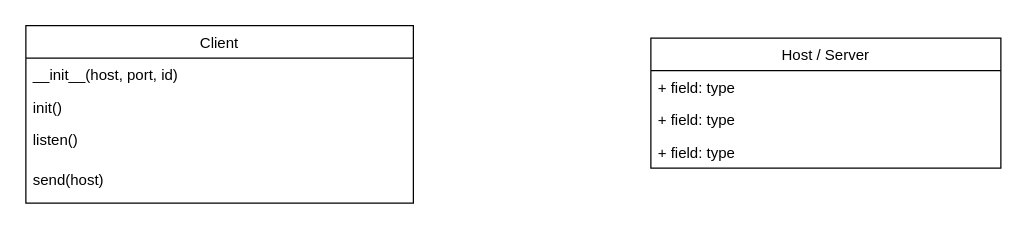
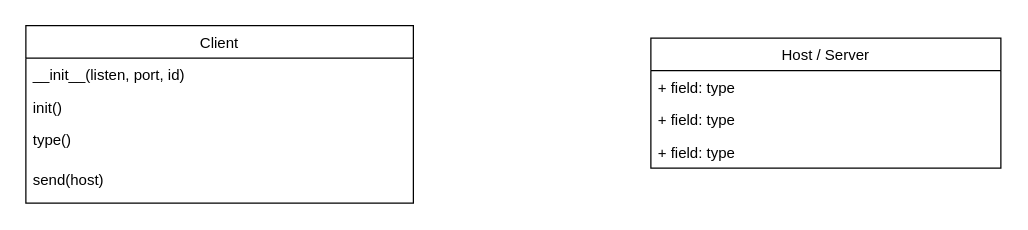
node "__init__(host, port, id)": label "__init__(host, port, id)" -> "__init__(listen, port, id)"
node "listen()": label "listen()" -> "type()"
